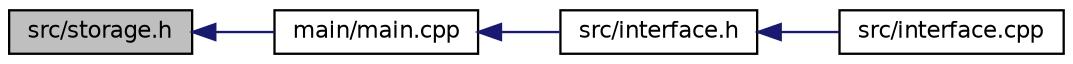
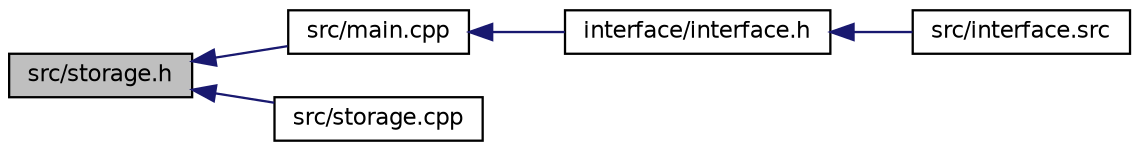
node "main/main.cpp": label "main/main.cpp" -> "src/main.cpp"
node "src/interface.h": label "src/interface.h" -> "interface/interface.h"
node "src/interface.cpp": label "src/interface.cpp" -> "src/interface.src"
node "src/storage.cpp": added
